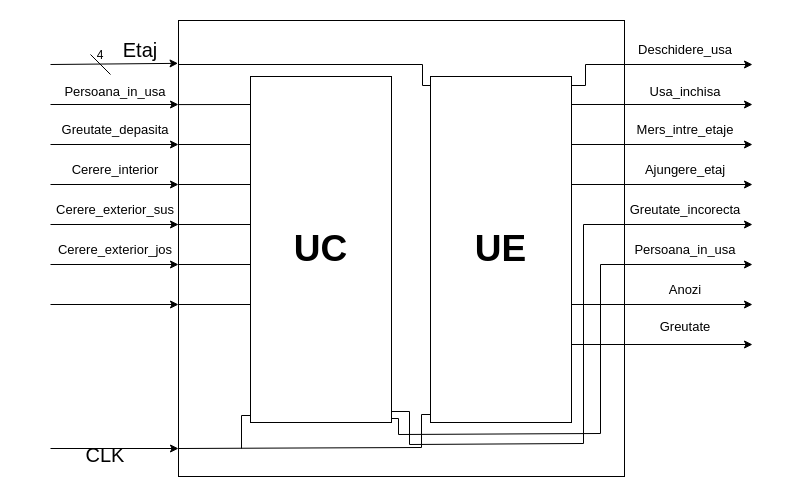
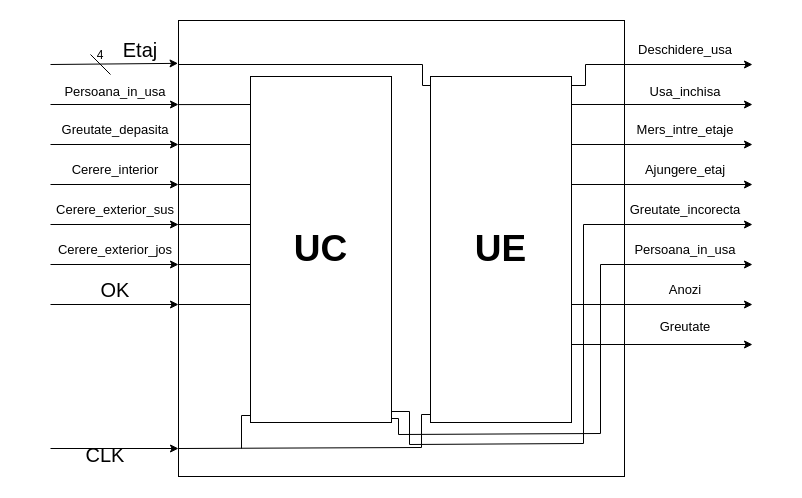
node "OK": added
